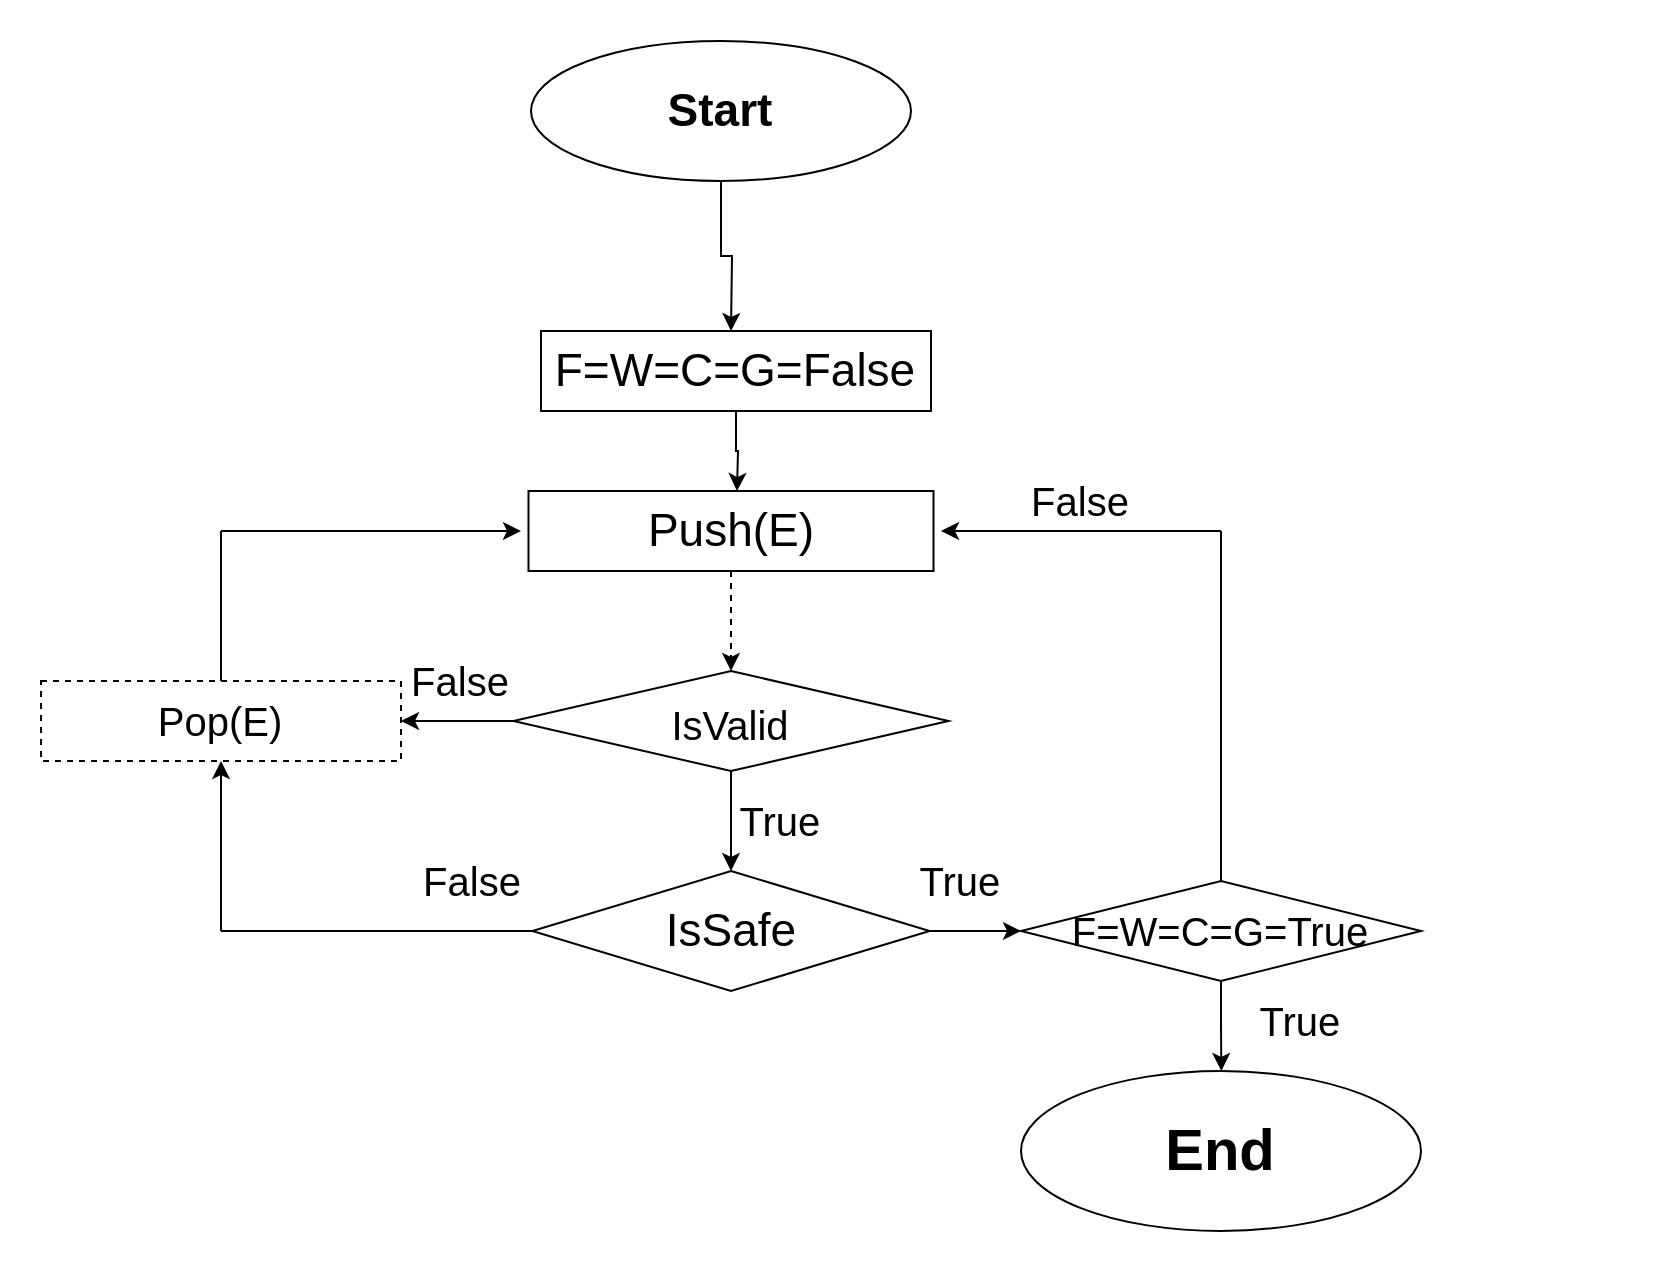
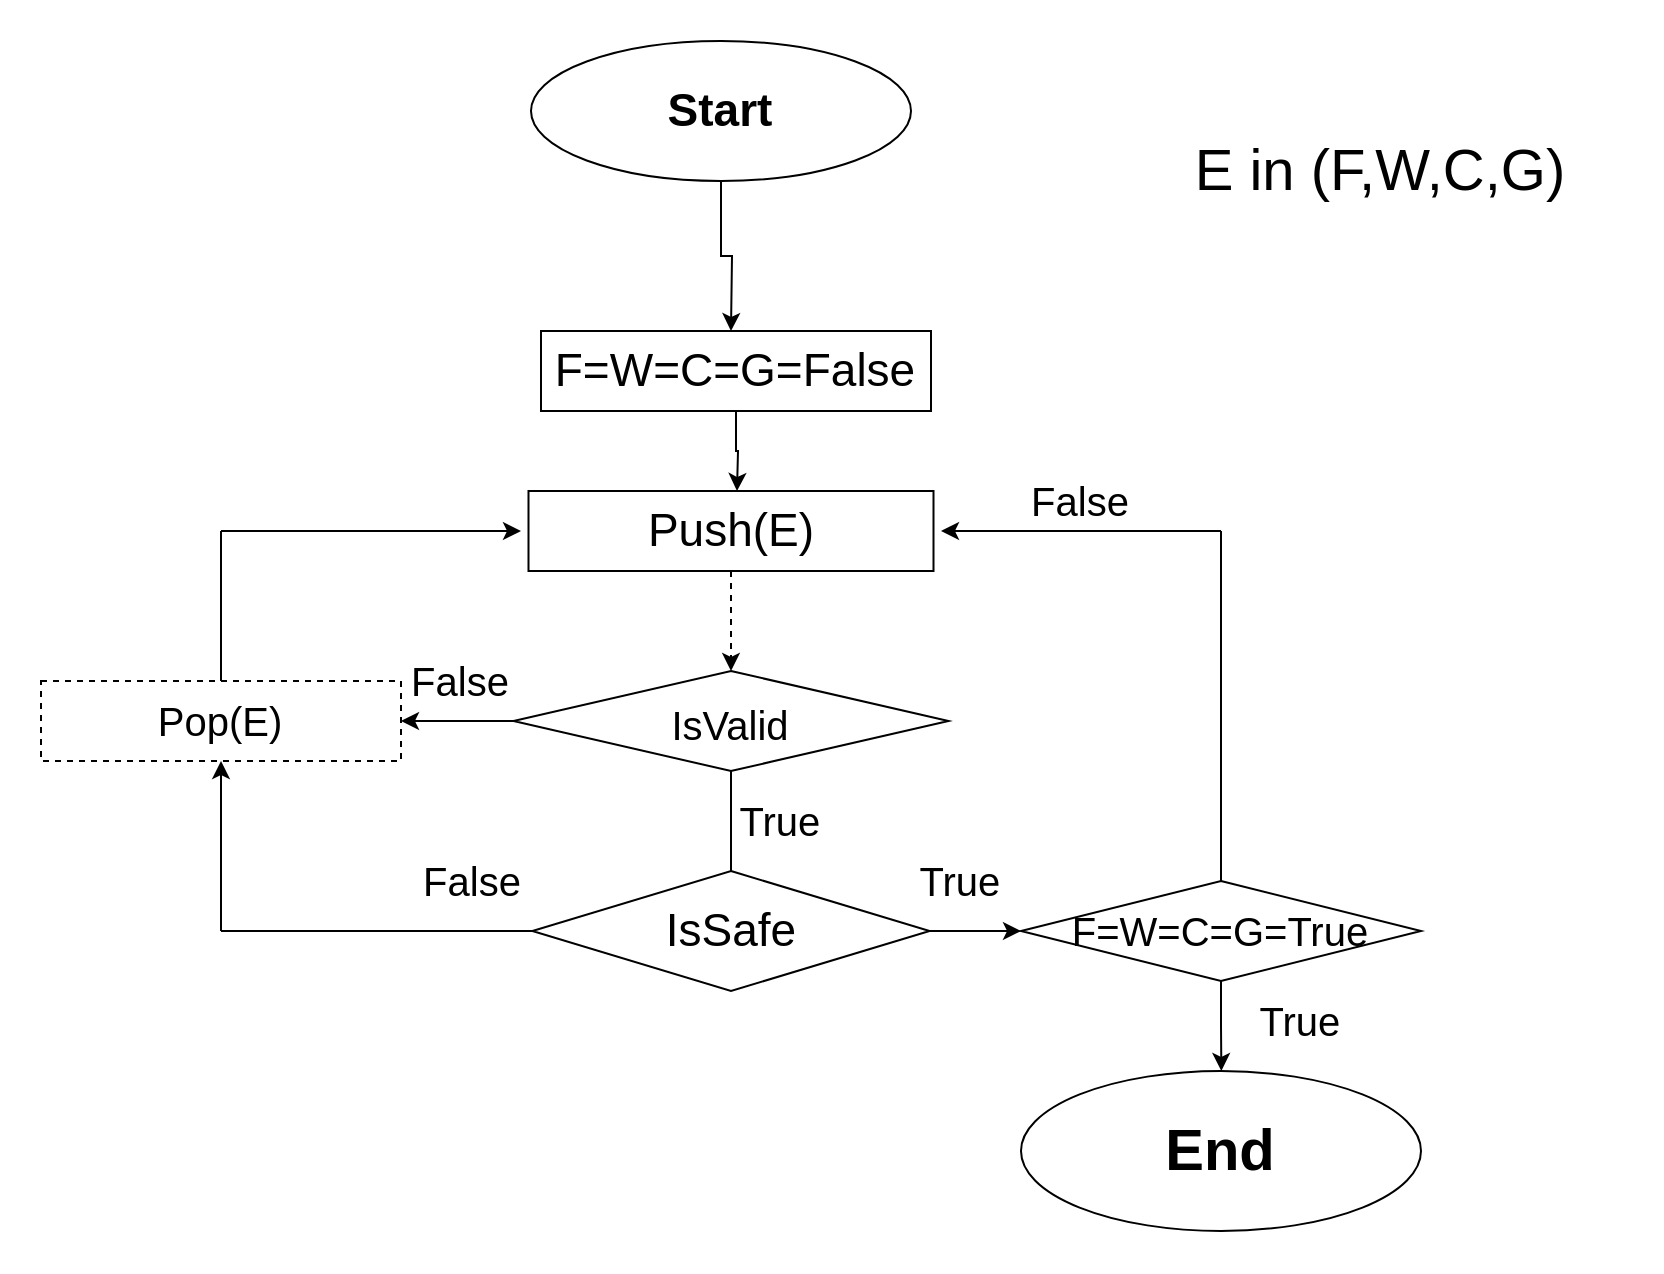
node "E in (F,W,C,G)": added
edge "IsValid" -> "IsSafe": arrowhead classic -> none
